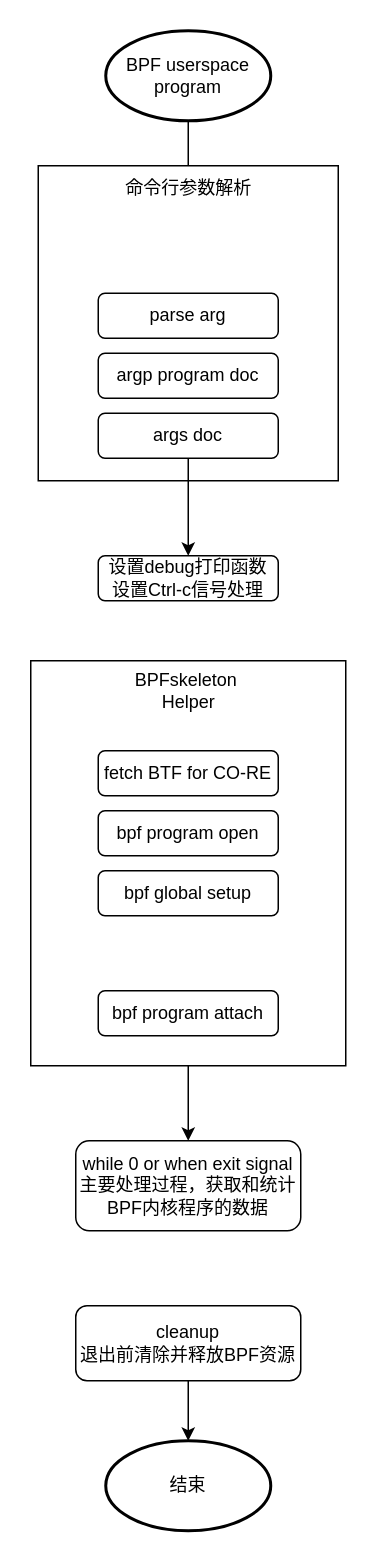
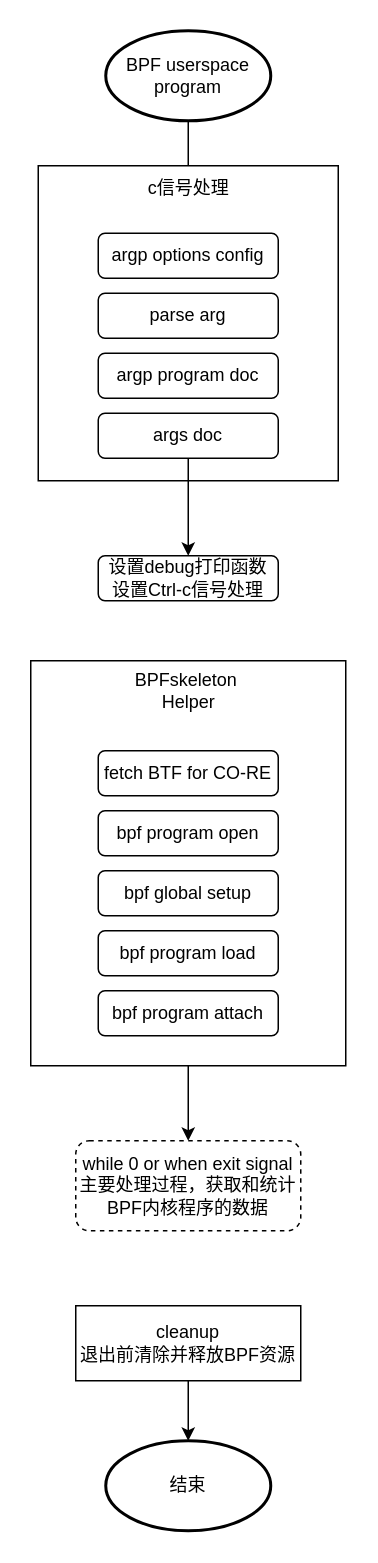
node "命令行参数解析": label "命令行参数解析" -> "c信号处理"
node "argp options config": added
node "bpf program load": added
node "while 0 or when exit signal 主要处理过程，获取和统计BPF内核程序的数据": style solid -> dashed
node "cleanup 退出前清除并释放BPF资源": shape rounded rectangle -> rectangle
